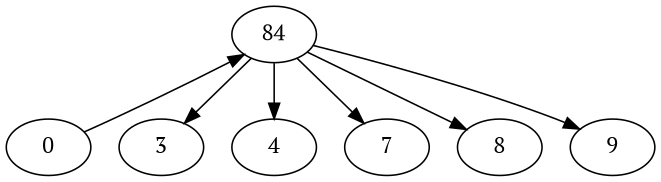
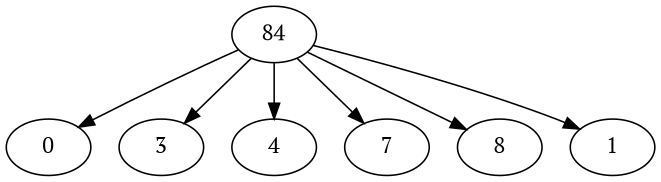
edge "0" -> "84": reversed
node "9": label "9" -> "1"
